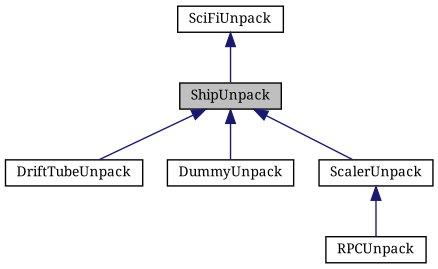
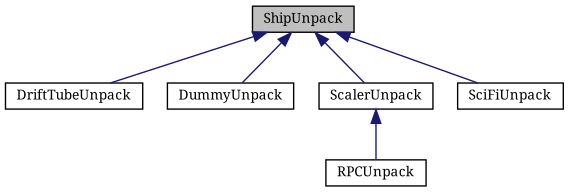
edge "ShipUnpack" -> "SciFiUnpack": reversed
